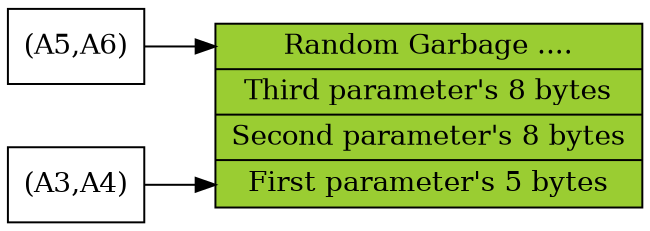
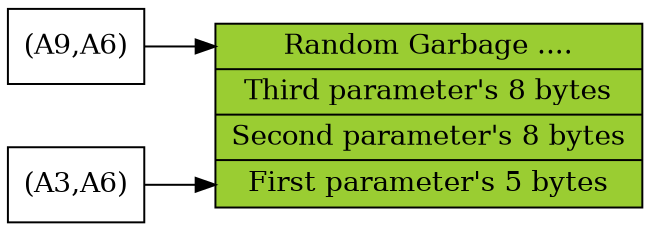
node "(A5,A6)": label "(A5,A6)" -> "(A9,A6)"
node "(A3,A4)": label "(A3,A4)" -> "(A3,A6)"
